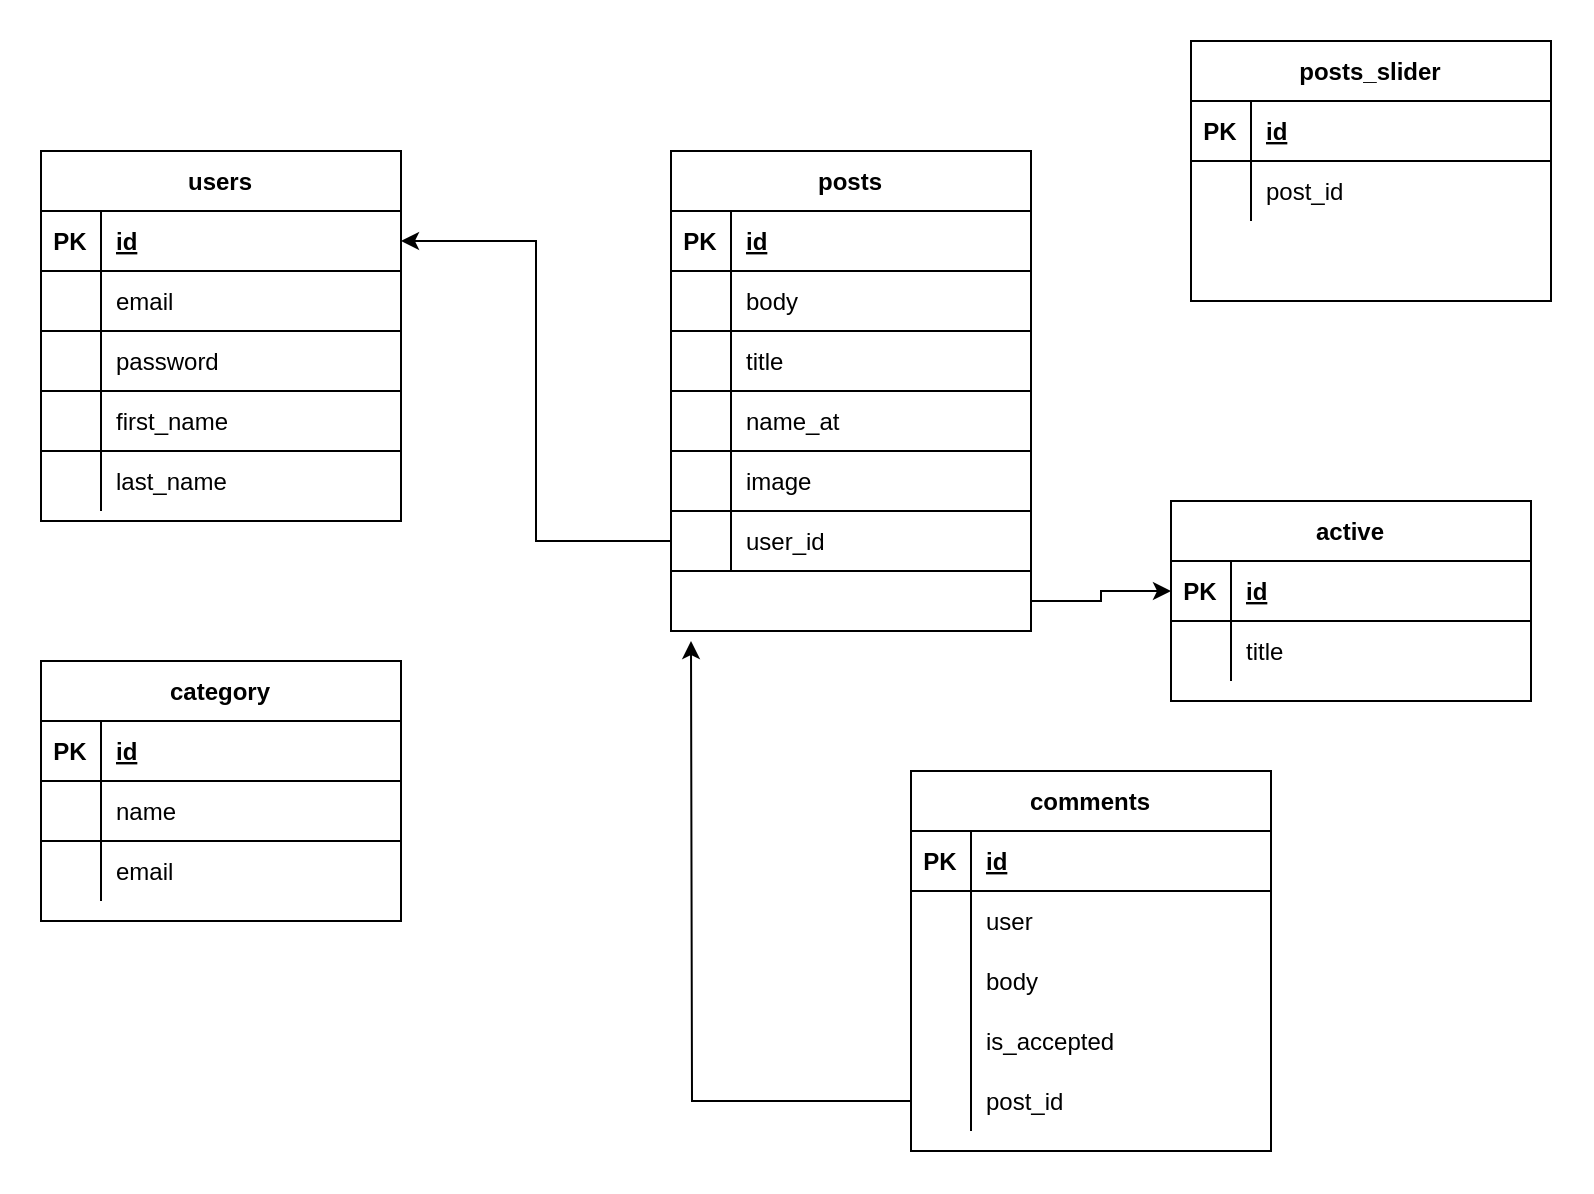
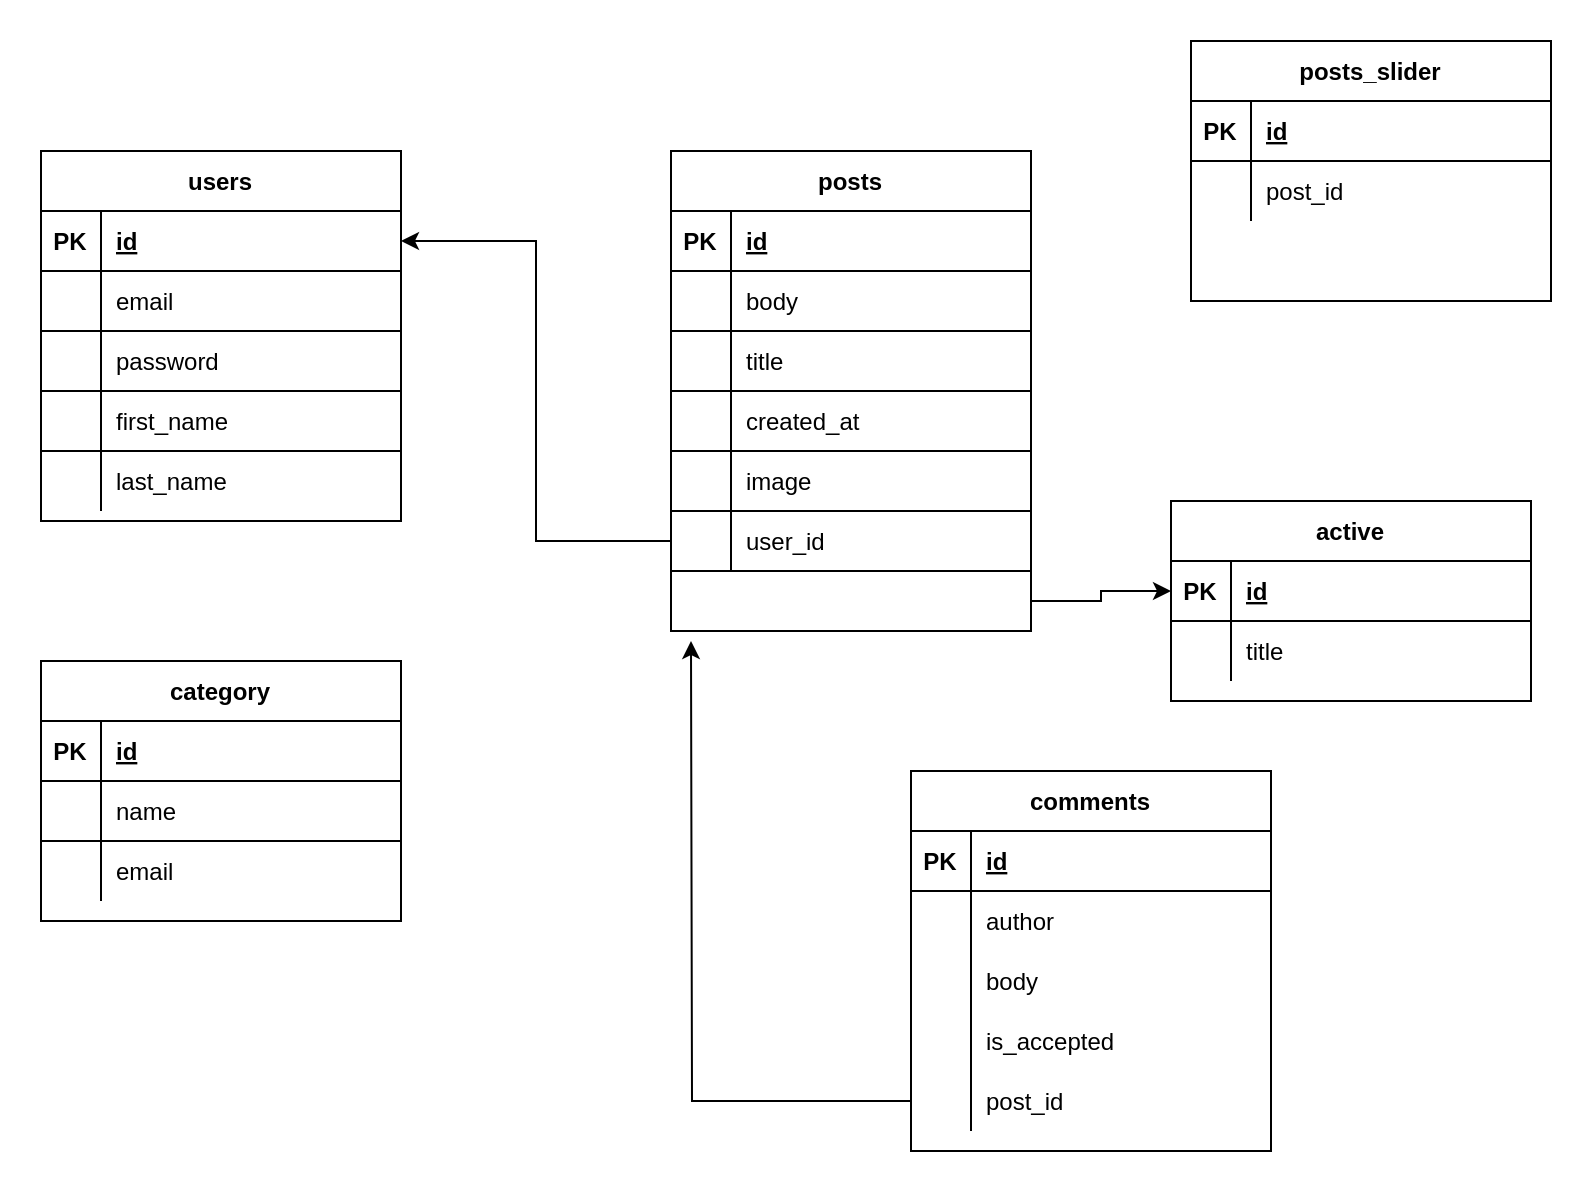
node "name_at": label "name_at" -> "created_at"
node "user": label "user" -> "author"
